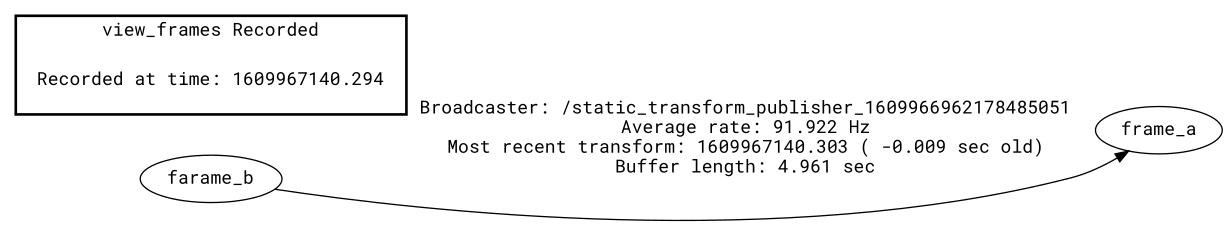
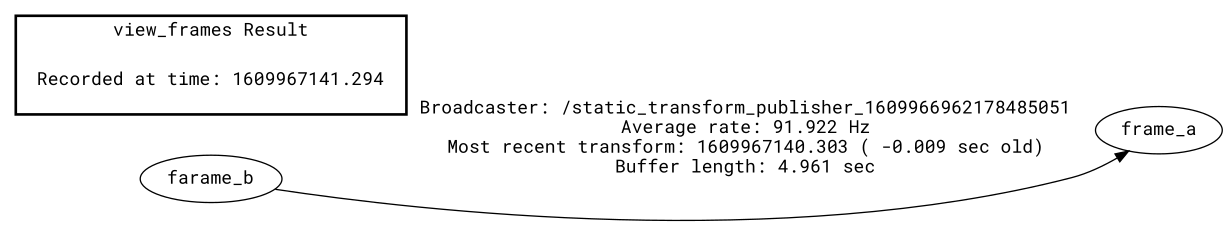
cluster "view_frames Recorded": label "view_frames Recorded" -> "view_frames Result"
node "Recorded at time: 1609967140.294": label "Recorded at time: 1609967140.294" -> "Recorded at time: 1609967141.294"
